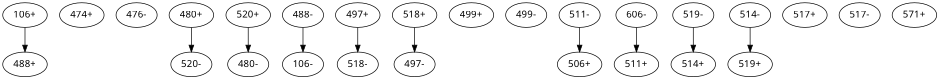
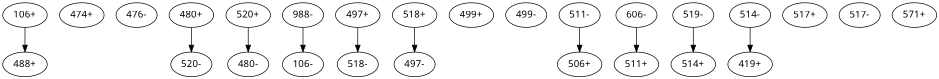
node "488-": label "488-" -> "988-"
node "519+": label "519+" -> "419+"
